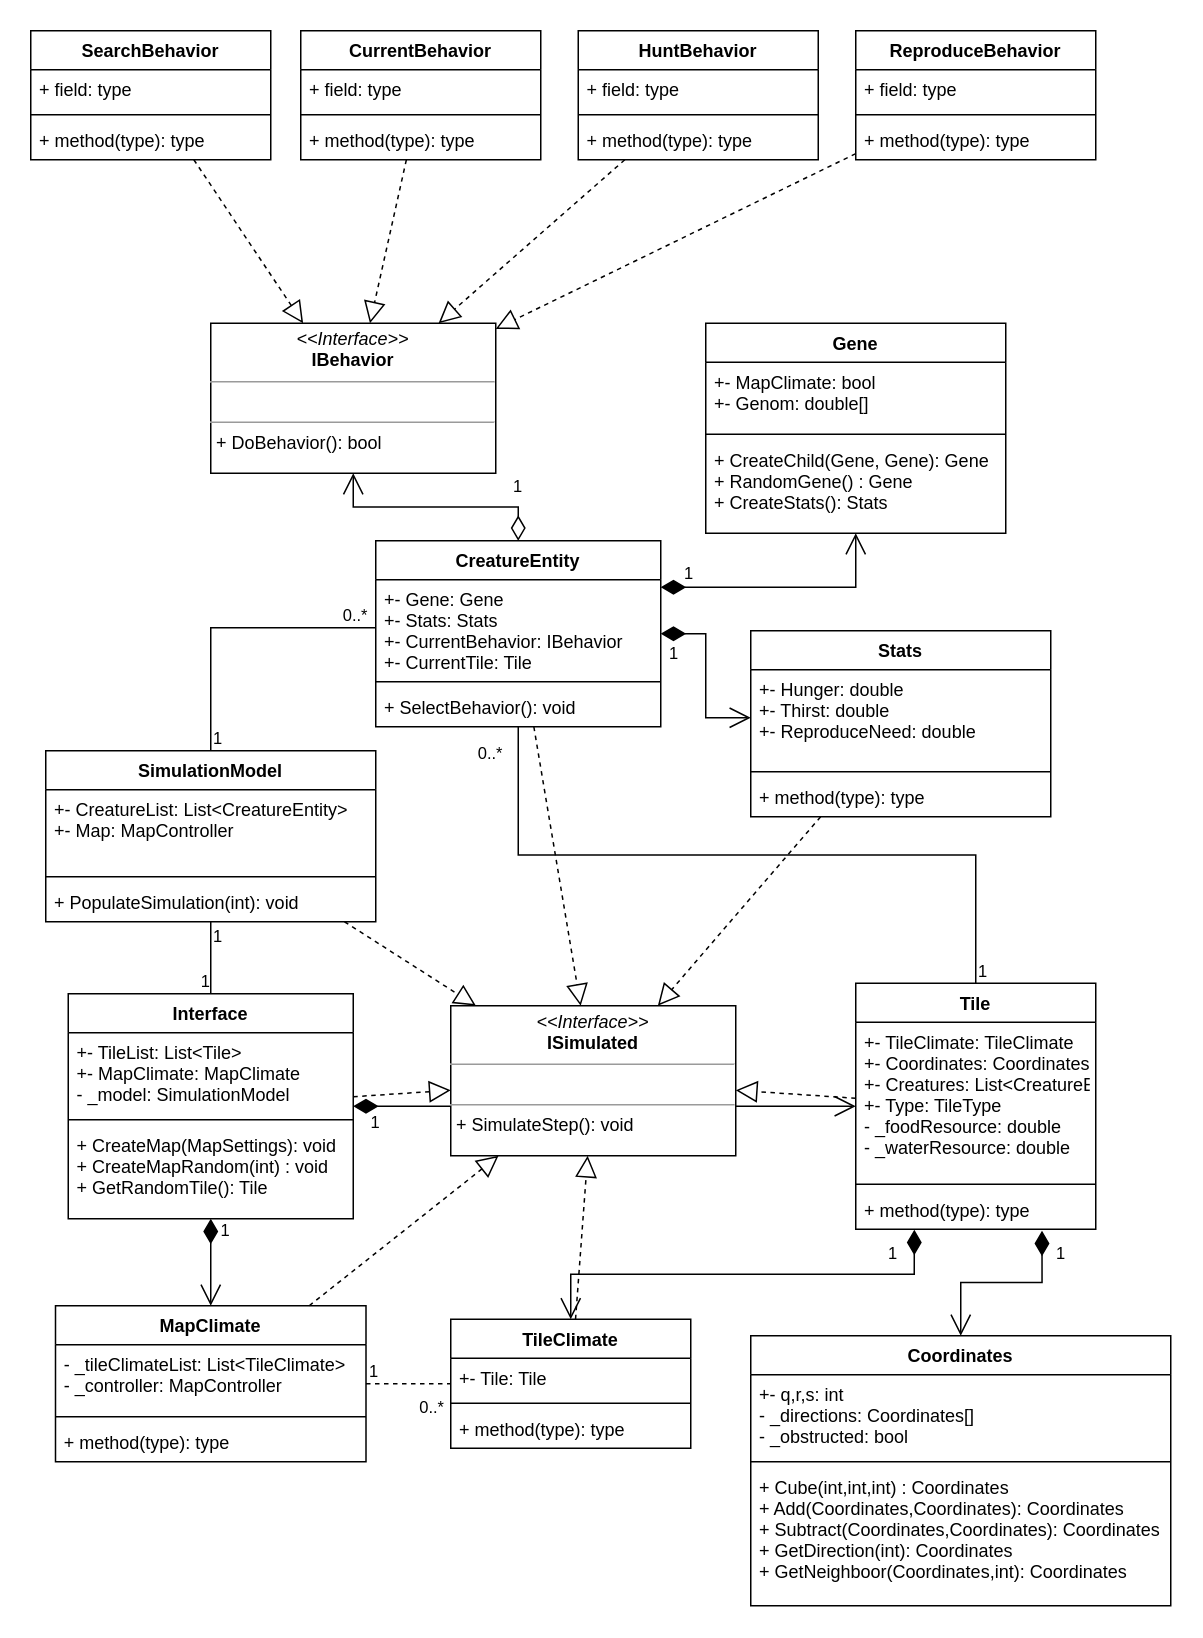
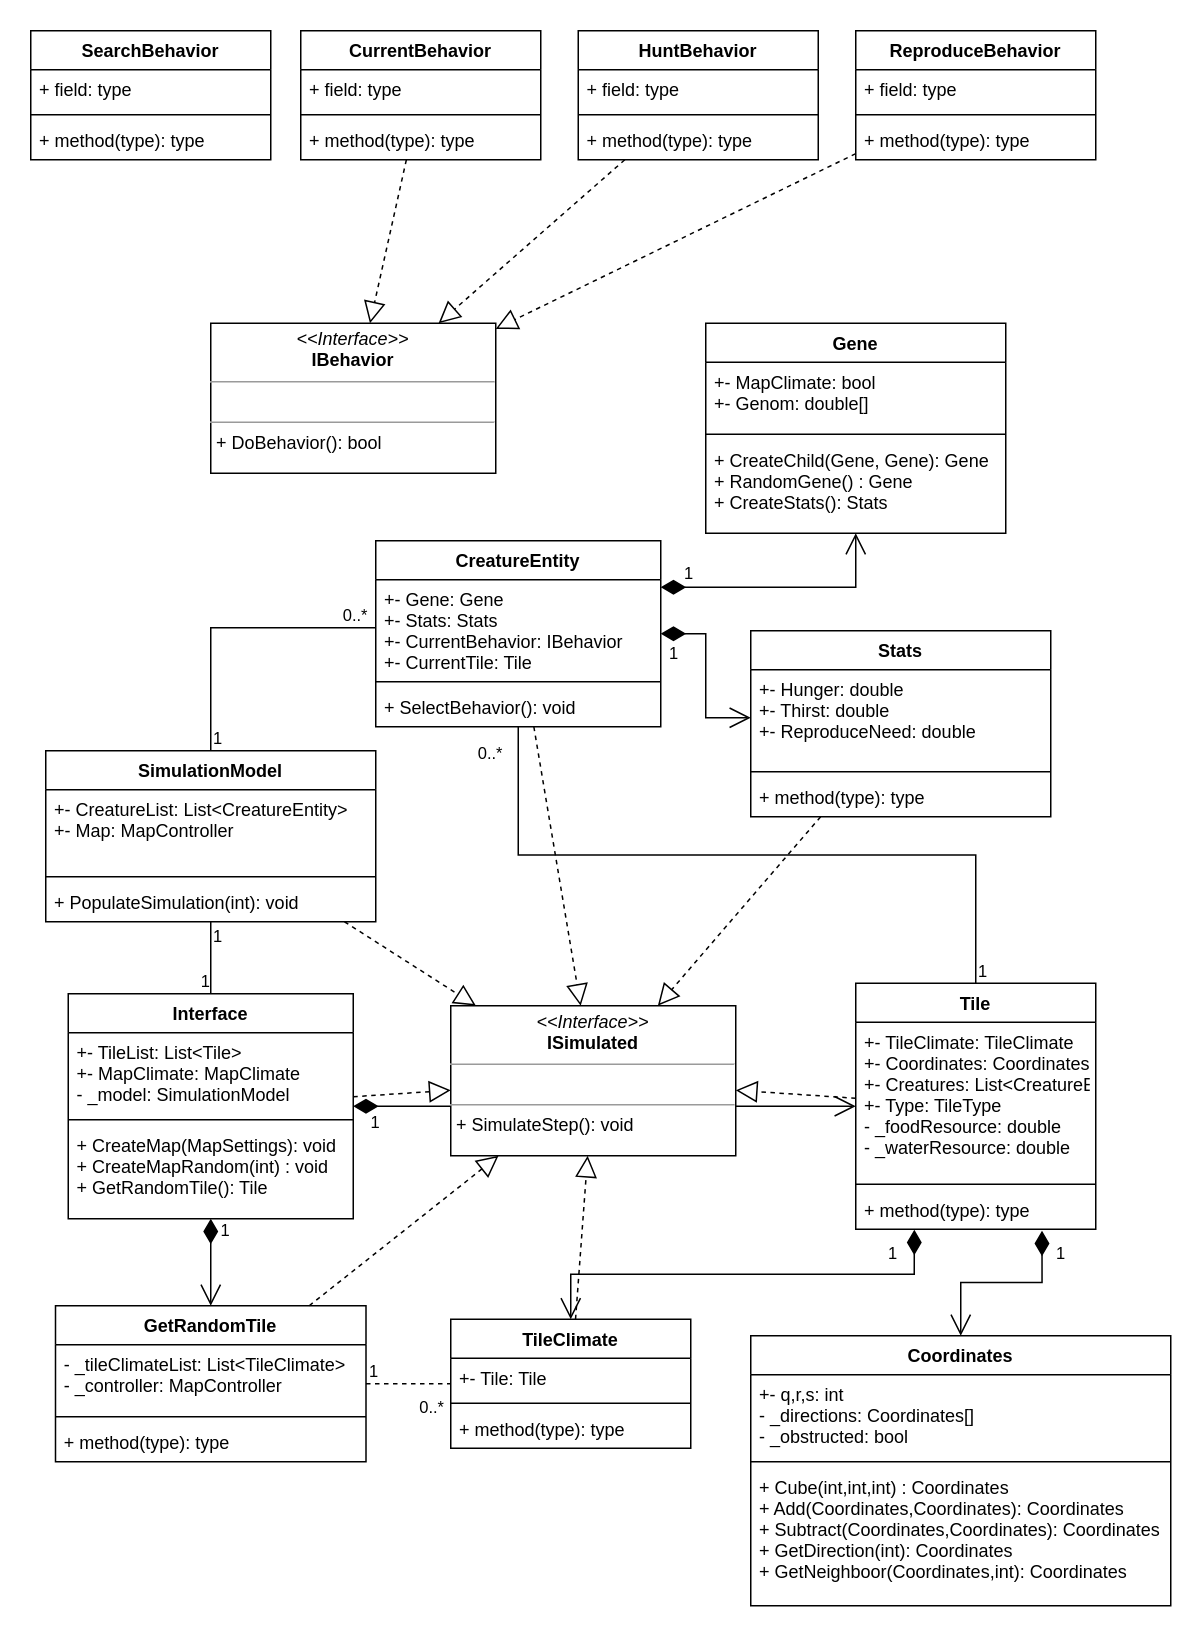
edge "SearchBehavior" -> "<<Interface>> IBehavior + DoBehavior(): bool": removed
edge "<<Interface>> IBehavior + DoBehavior(): bool" -- "CreatureEntity": removed, label "1"
node "MapClimate": label "MapClimate" -> "GetRandomTile"
